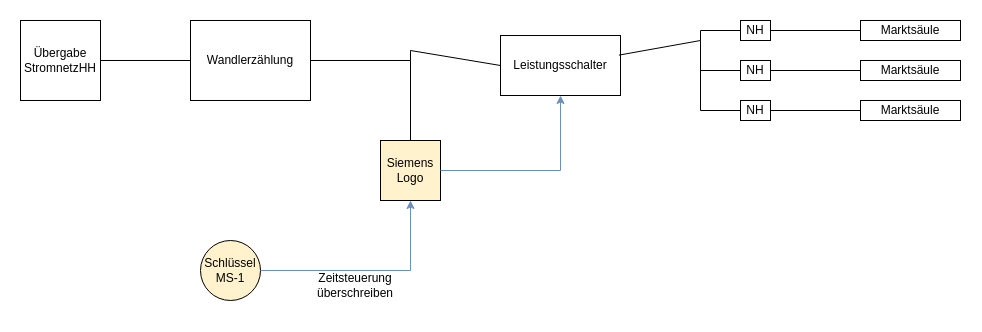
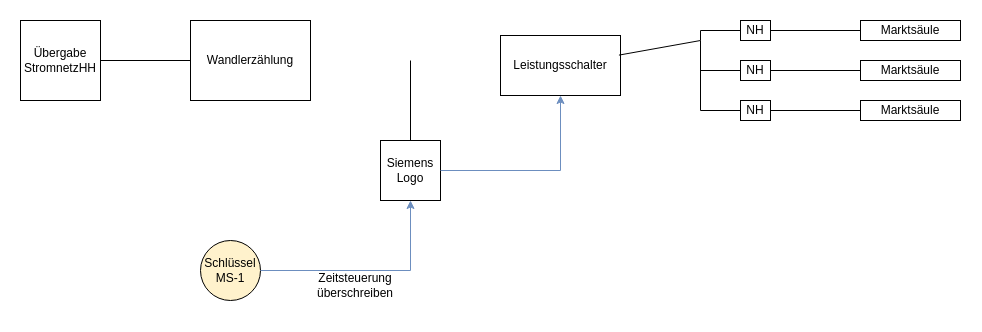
edge "Wandlerzählung" -- "Leistungsschalter": removed
node "Siemens Logo": fillcolor #fff2cc -> #ffffff
